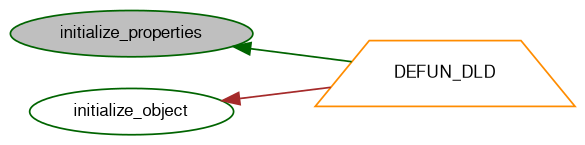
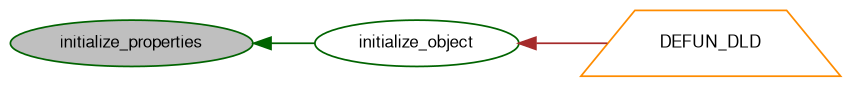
edge "DEFUN_DLD" -> "initialize_properties": now "initialize_object" -> "initialize_properties"
